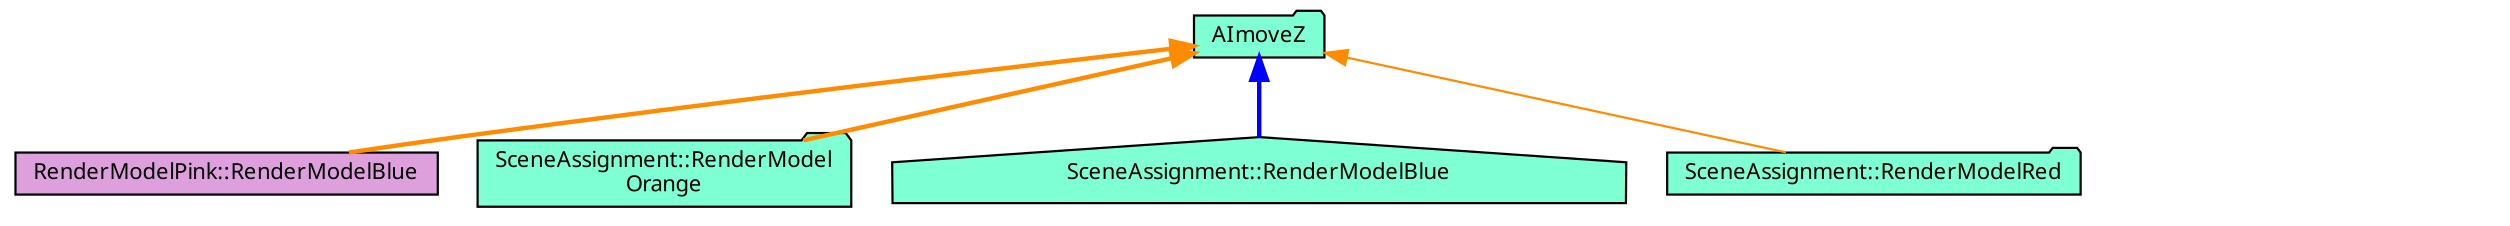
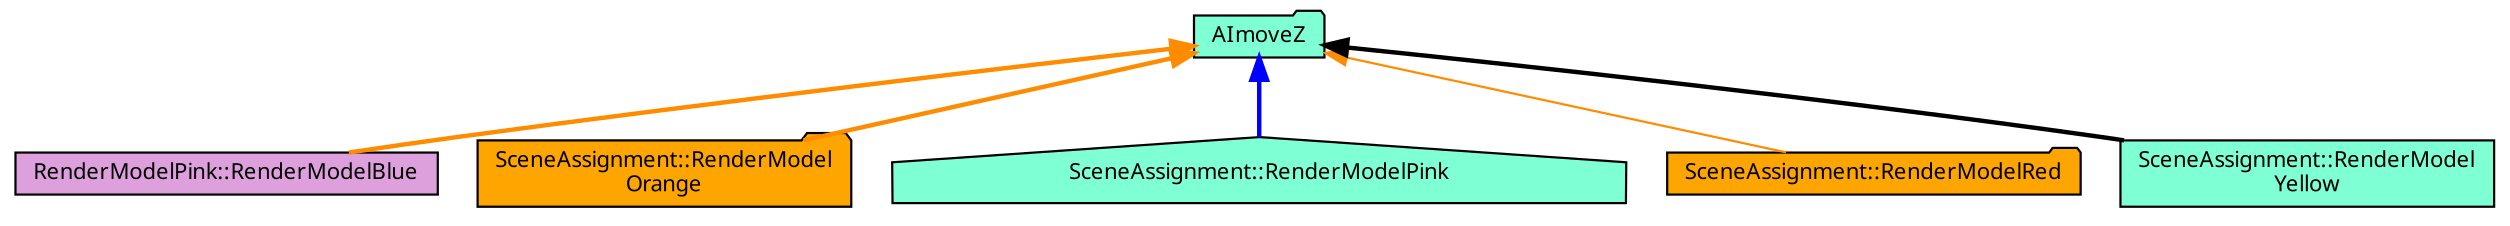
node "SceneAssignment::RenderModel Orange": fillcolor aquamarine -> orange
node "SceneAssignment::RenderModelBlue": label "SceneAssignment::RenderModelBlue" -> "SceneAssignment::RenderModelPink"
node "SceneAssignment::RenderModelRed": fillcolor aquamarine -> orange
node "SceneAssignment::RenderModel Yellow": added
